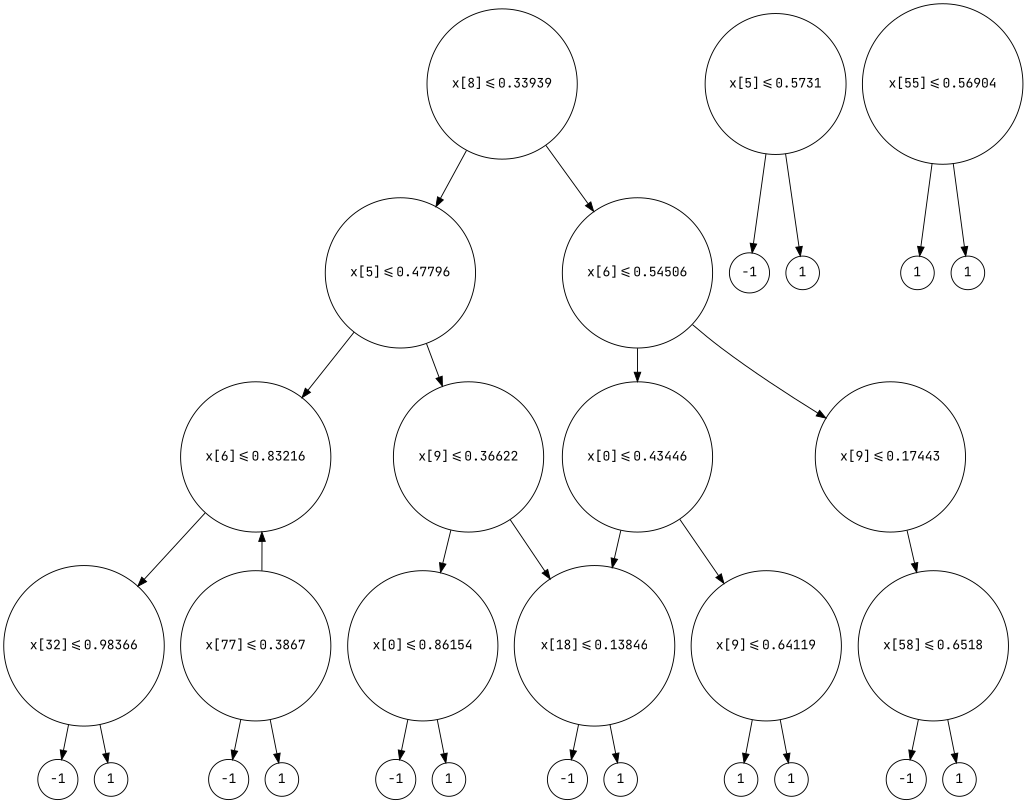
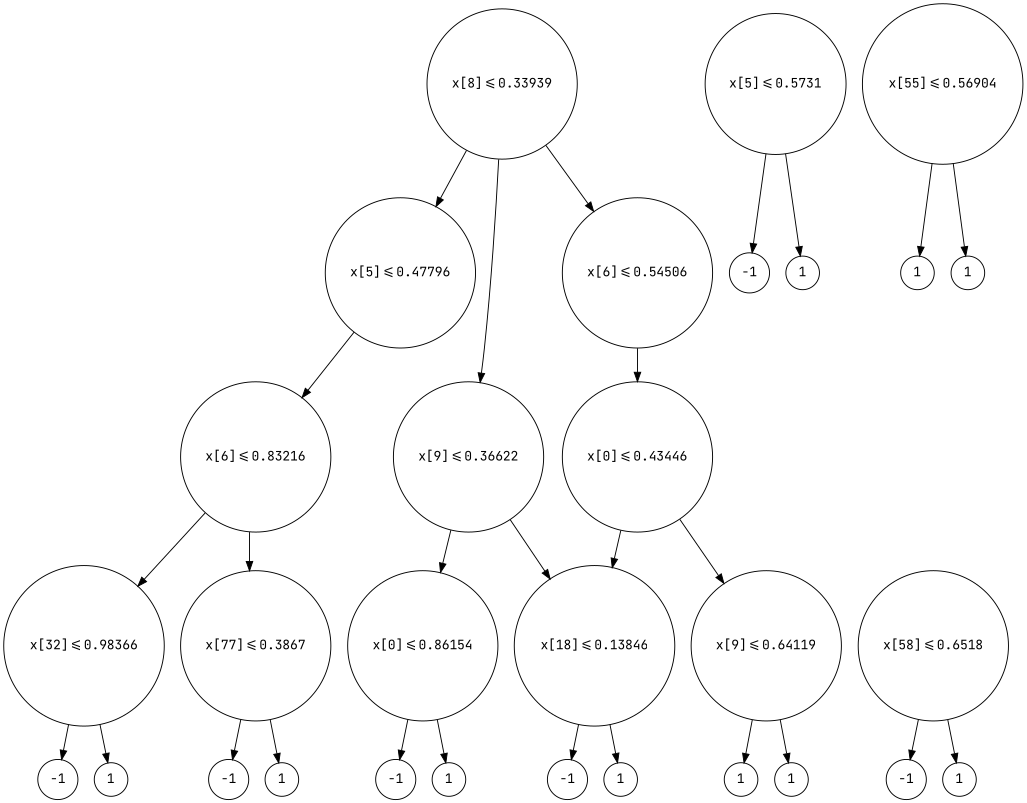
edge "x[5]<=0.47796" -> "x[9]<=0.36622": now "x[8]<=0.33939" -> "x[9]<=0.36622"
node "x[9]<=0.17443": removed
edge "x[77]<=0.3867" -> "x[6]<=0.83216": reversed
